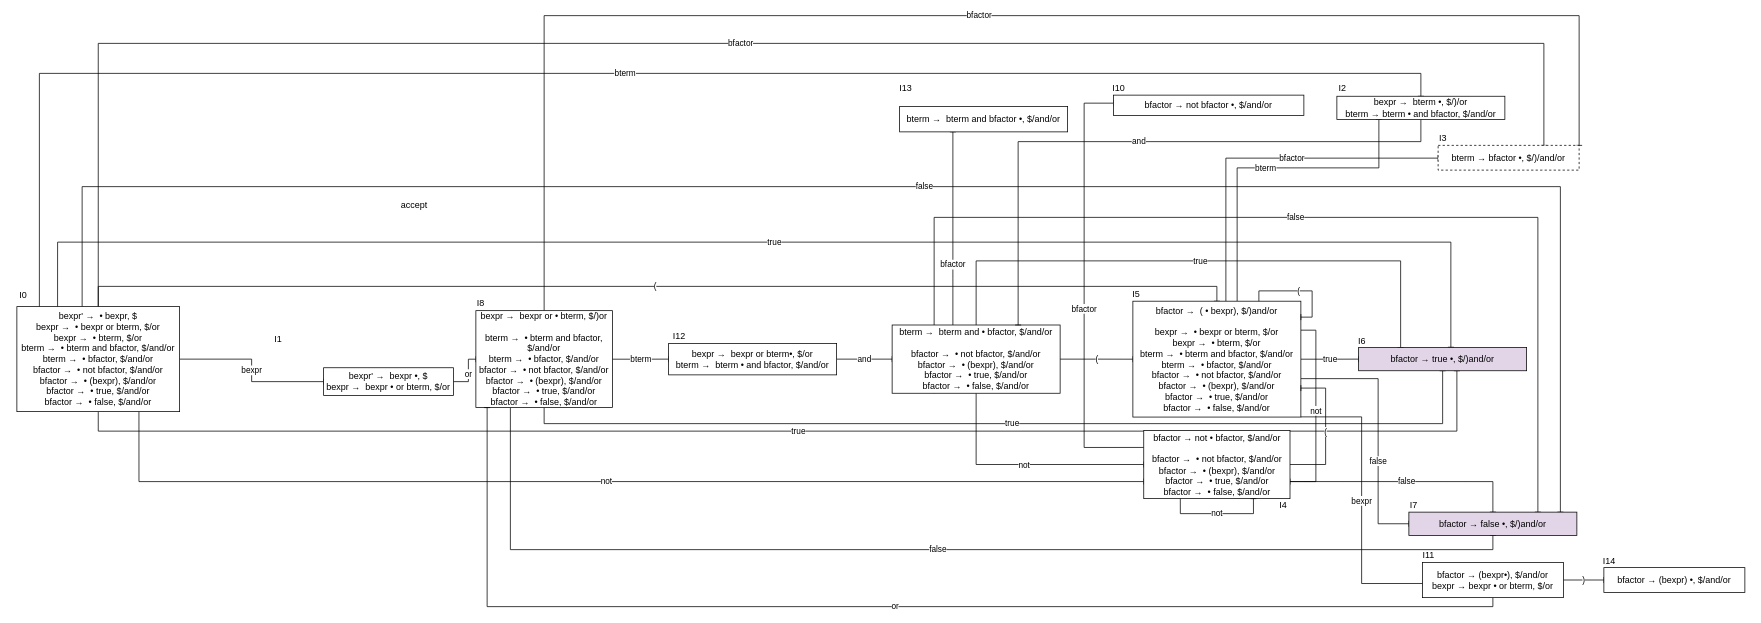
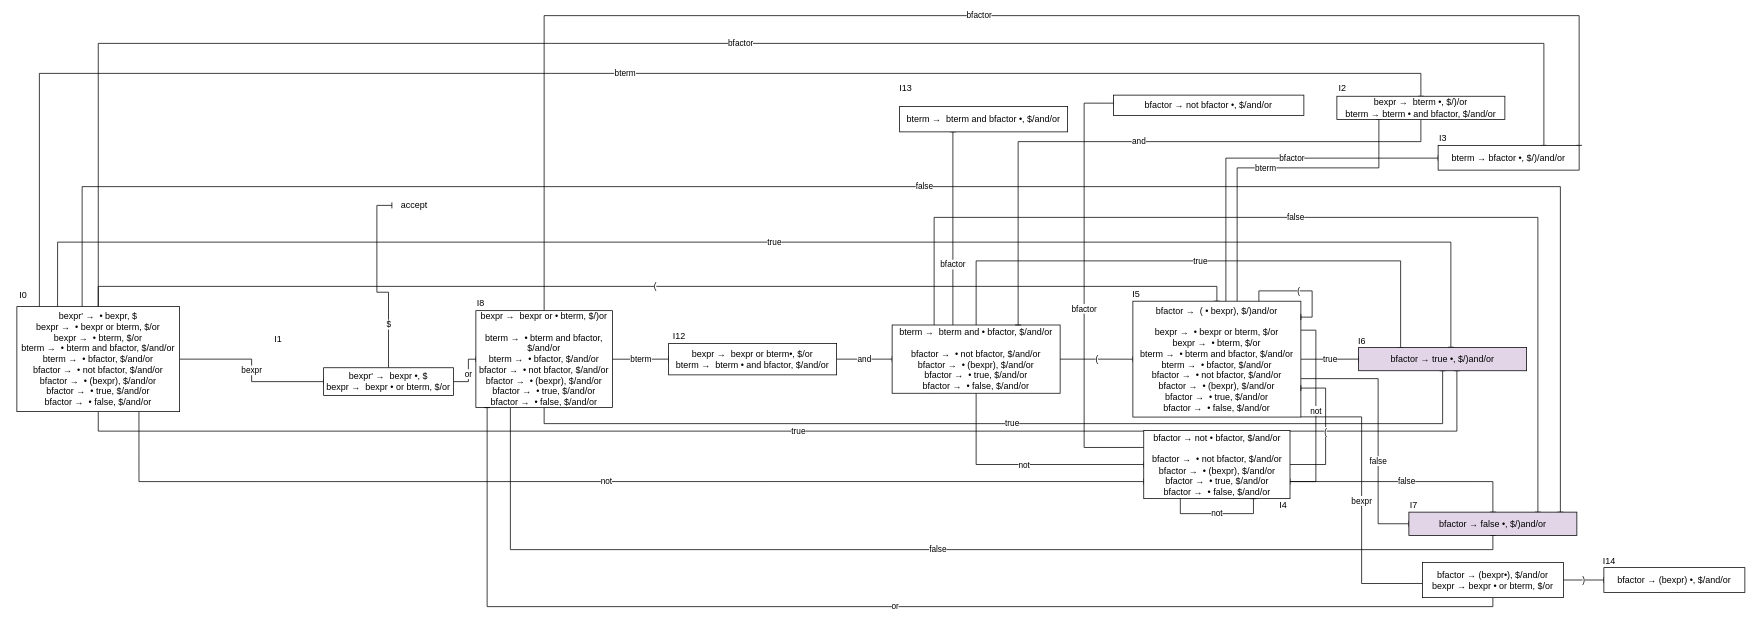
node "I10": removed
node "bterm → bfactor •, $/)/and/or": style dashed -> solid
edge "bexpr' → bexpr •, $ bexpr → bexpr • or bterm, $/or" -> "accept": added, label "$"
node "I11": removed
